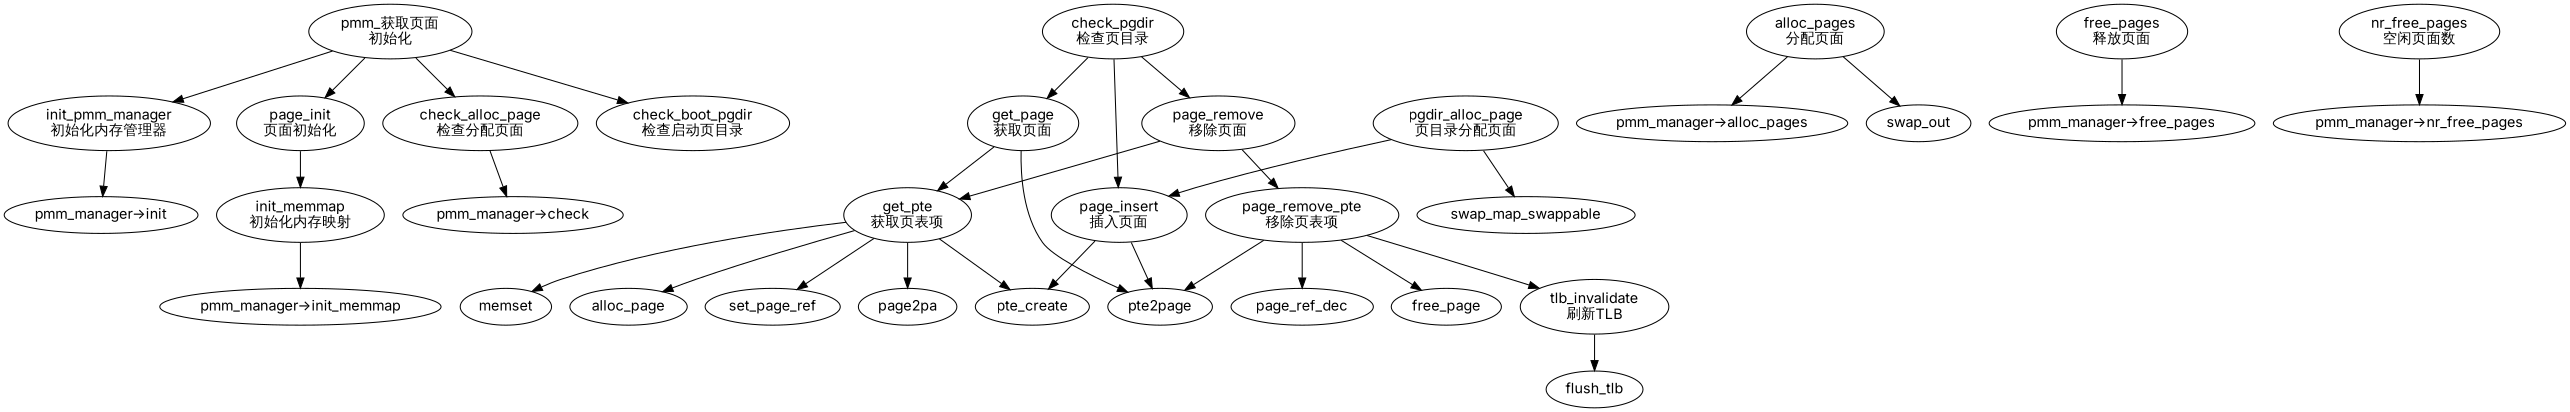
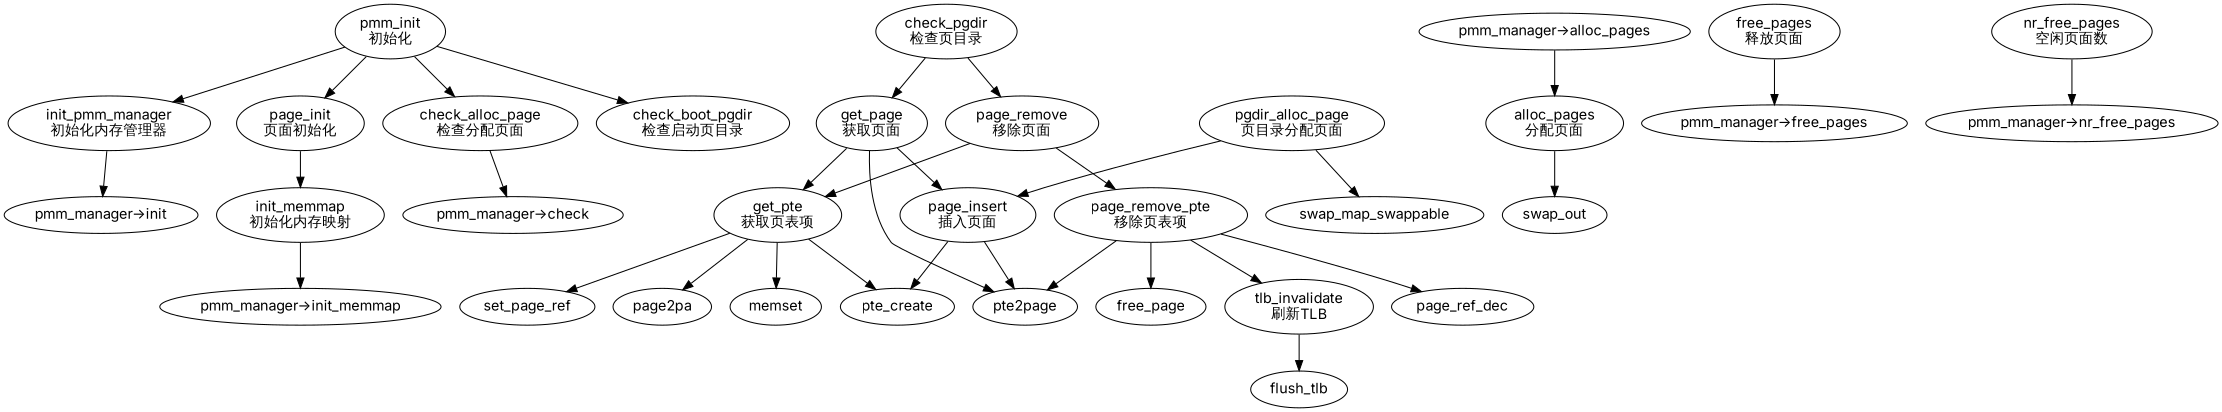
node "pmm_获取页面 初始化": label "pmm_获取页面 初始化" -> "pmm_init 初始化"
edge "alloc_pages 分配页面" -> "pmm_manager->alloc_pages": reversed
edge "check_pgdir 检查页目录" -> "page_insert 插入页面": now "get_page 获取页面" -> "page_insert 插入页面"
node "alloc_page": removed
